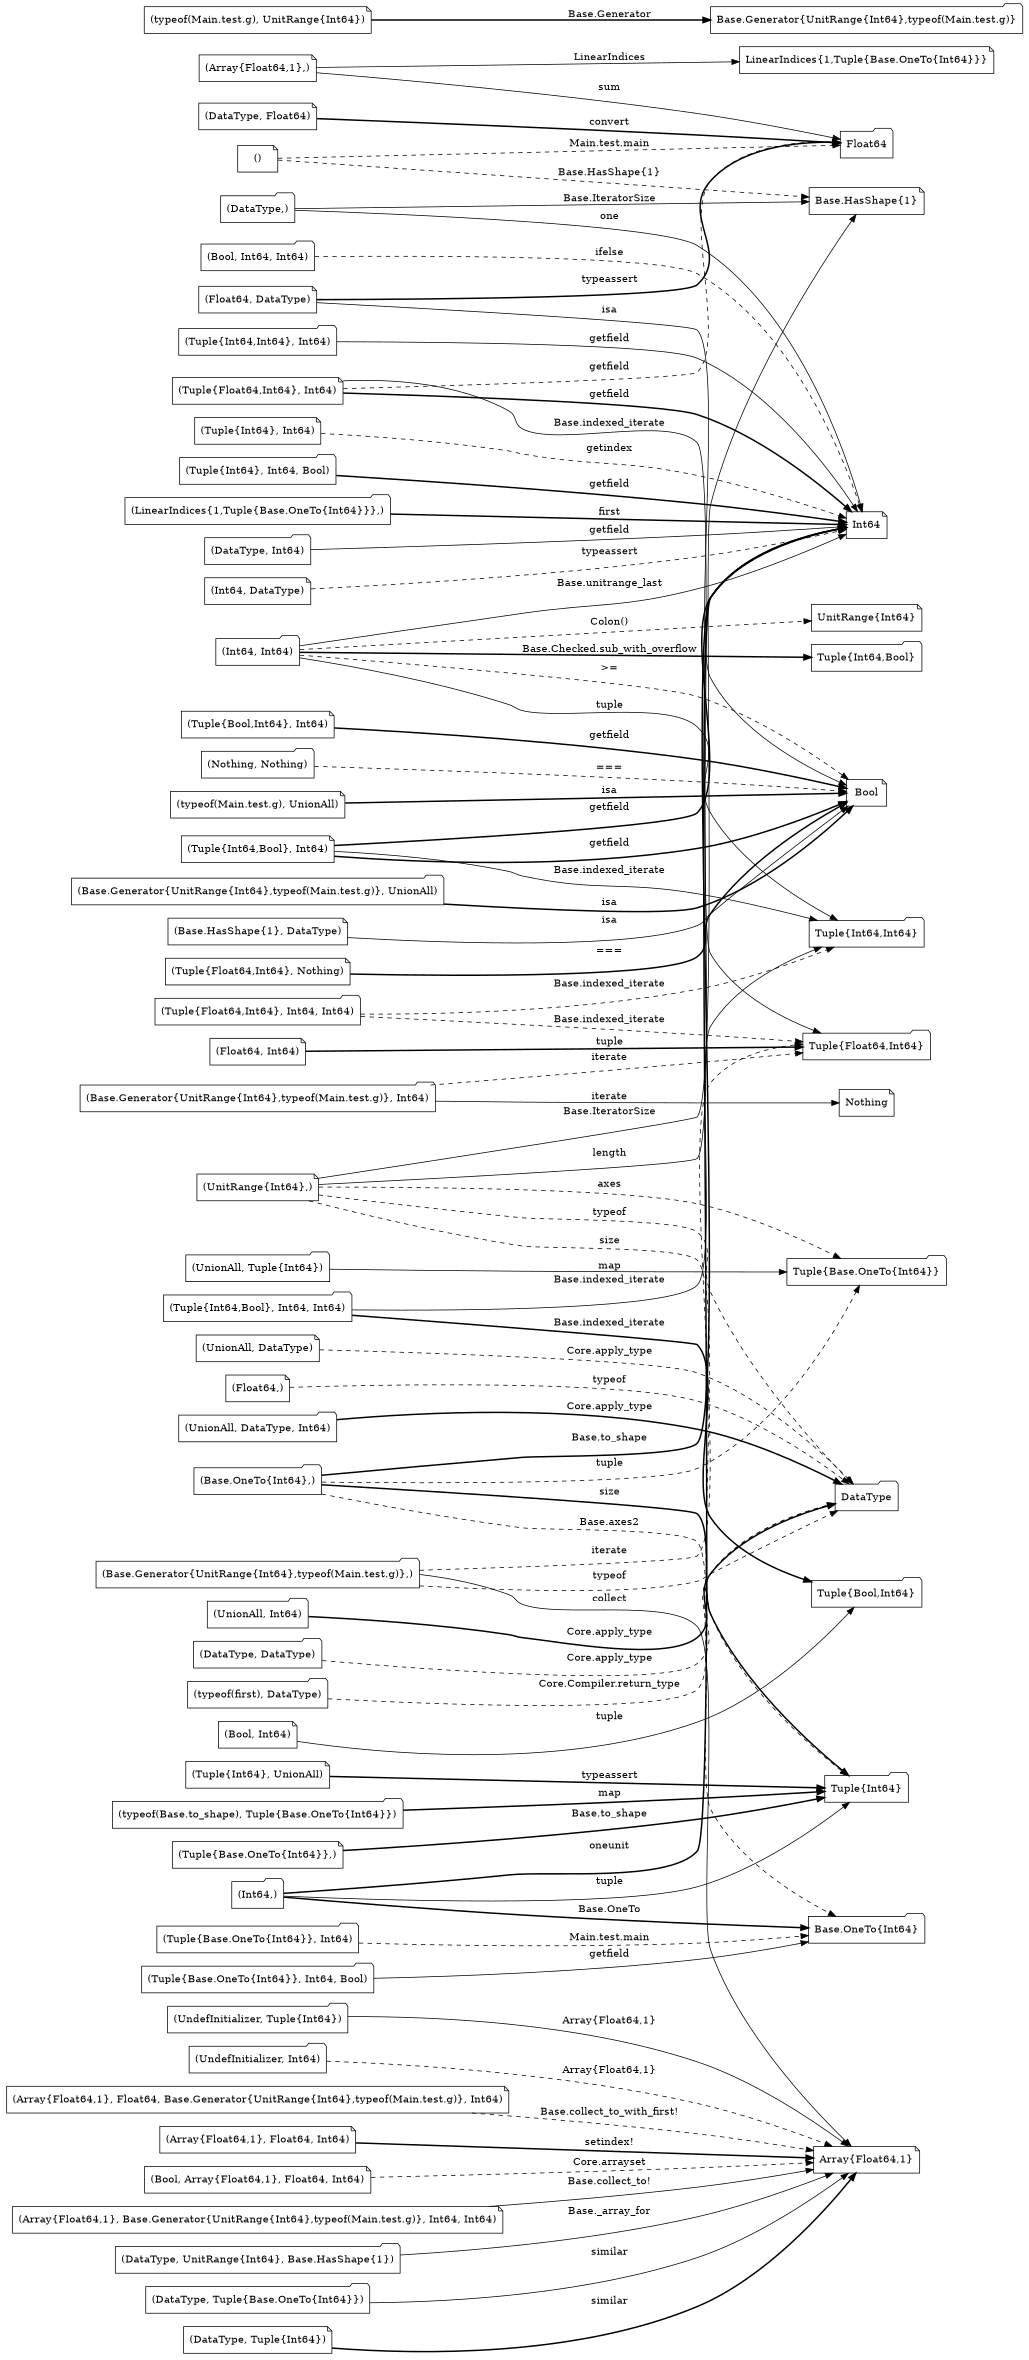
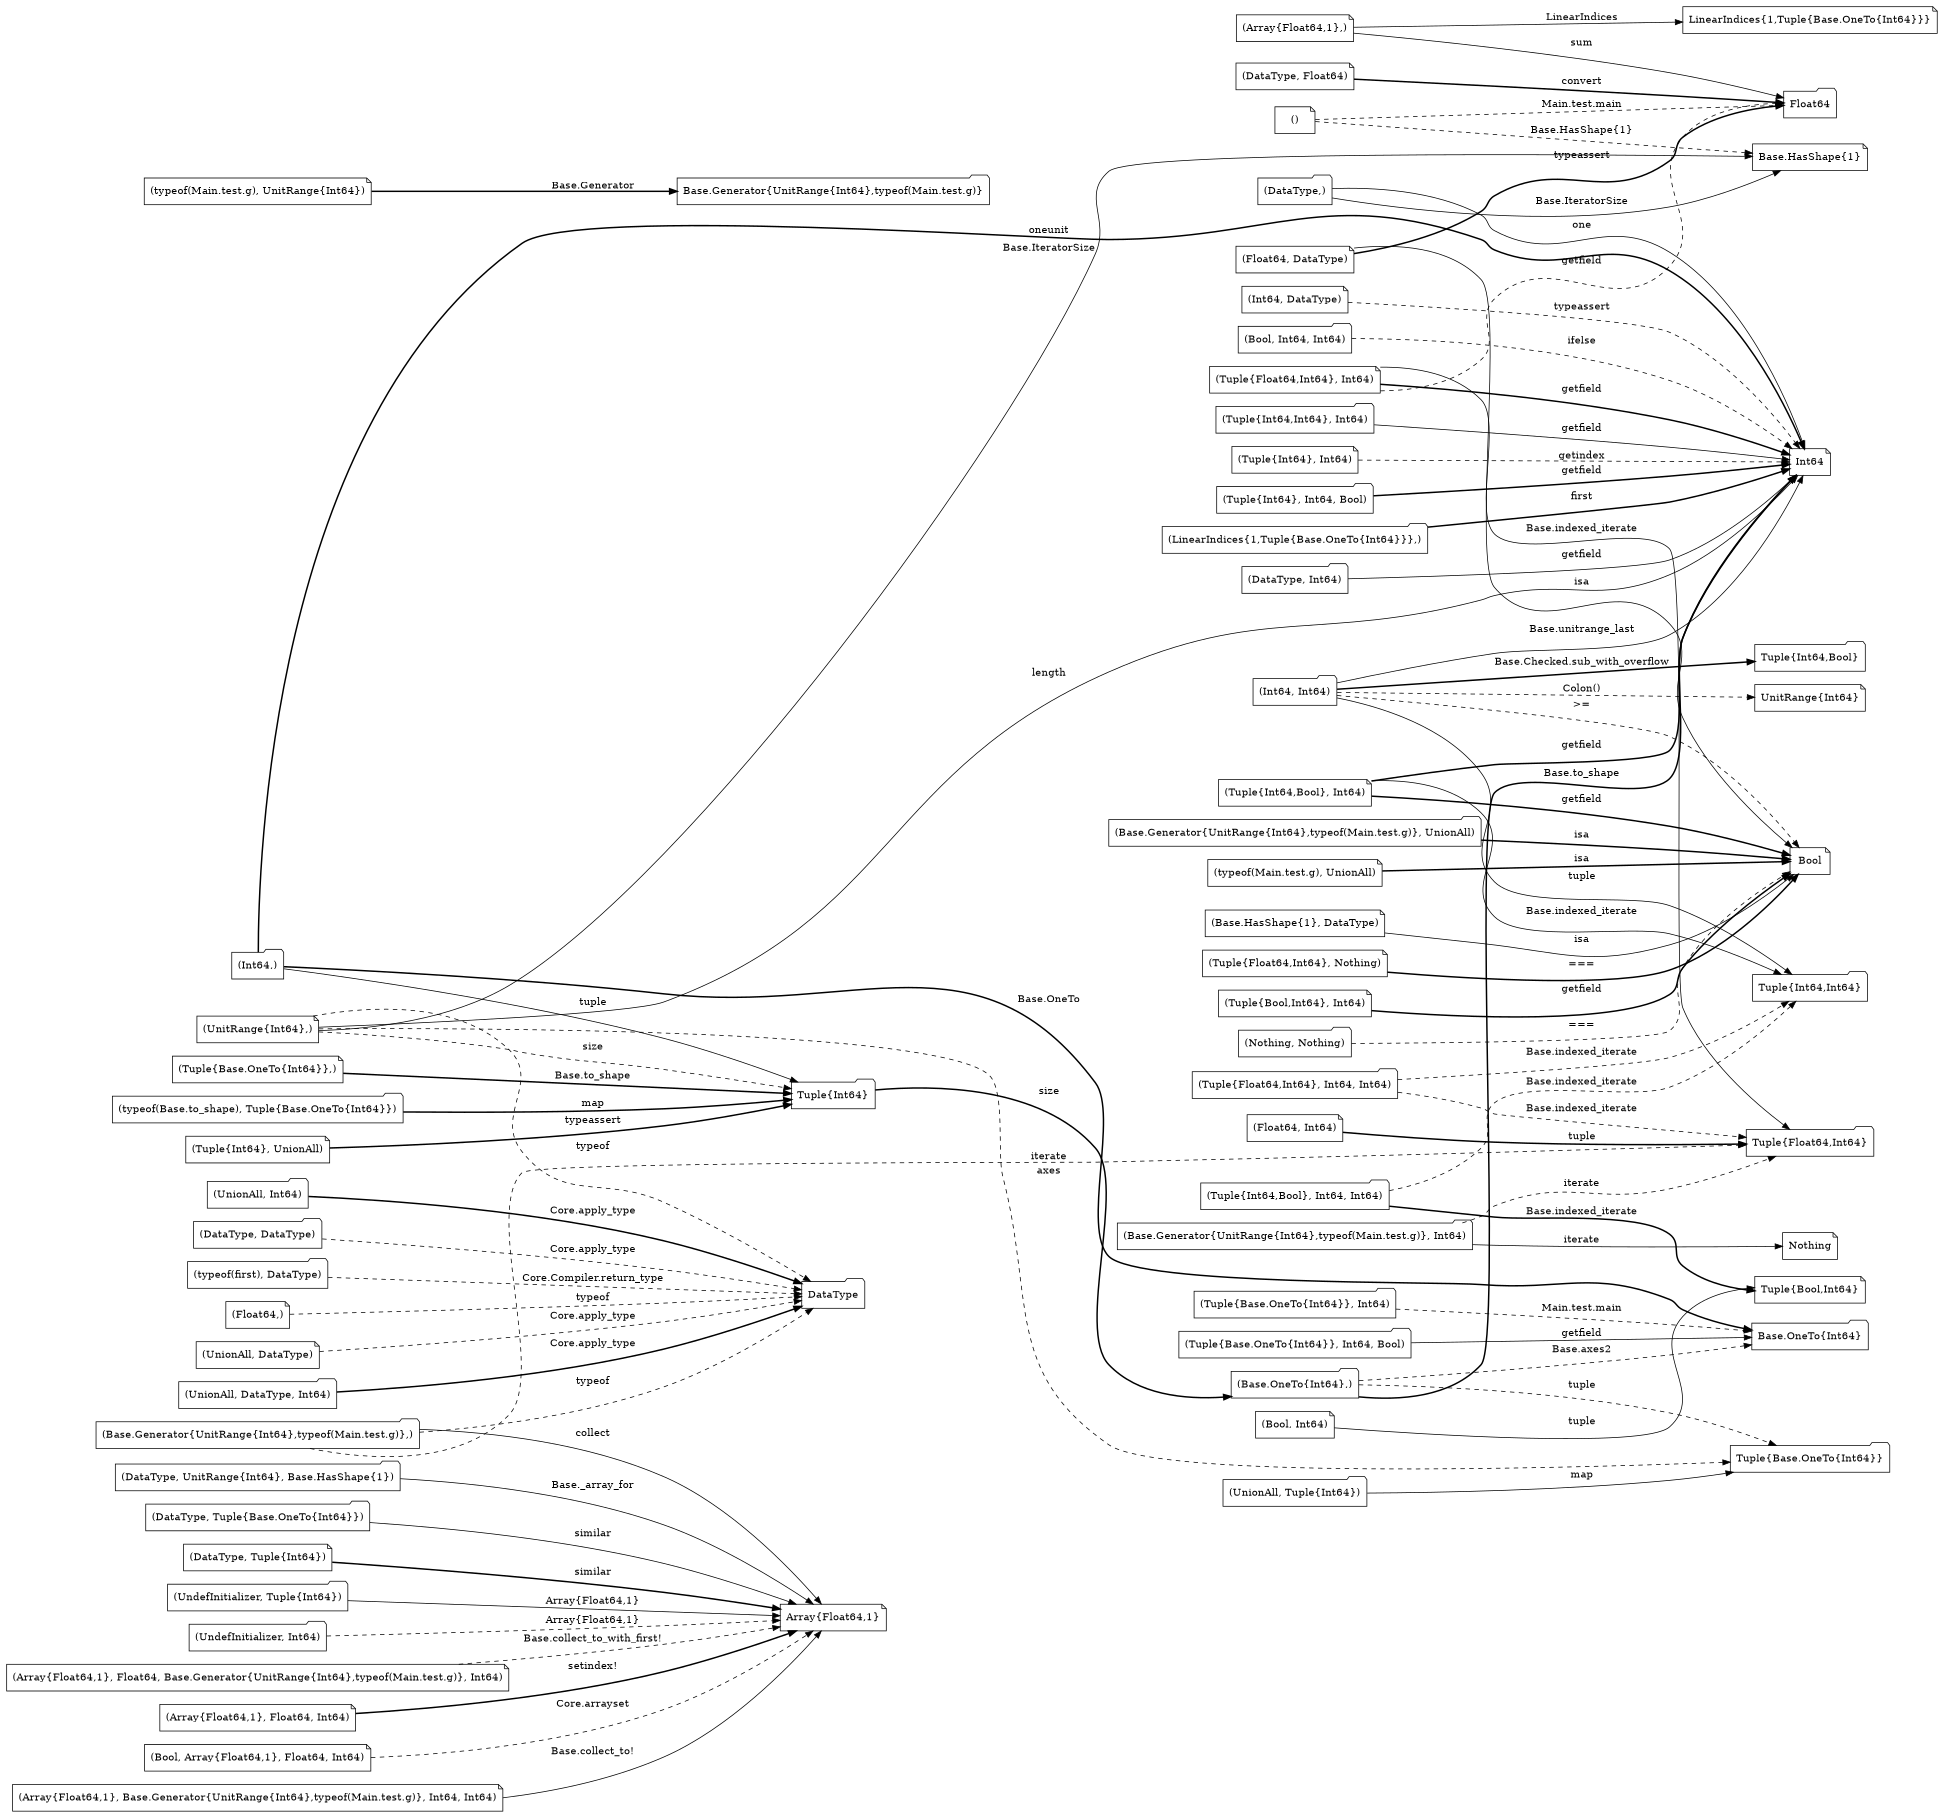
edge "(Tuple{Int64,Bool}, Int64, Int64)" -> "Tuple{Int64,Int64}": style solid -> dashed
edge "(Base.OneTo{Int64},)" -> "Tuple{Int64}": reversed
node "Tuple{Bool,Int64}": shape folder -> note
